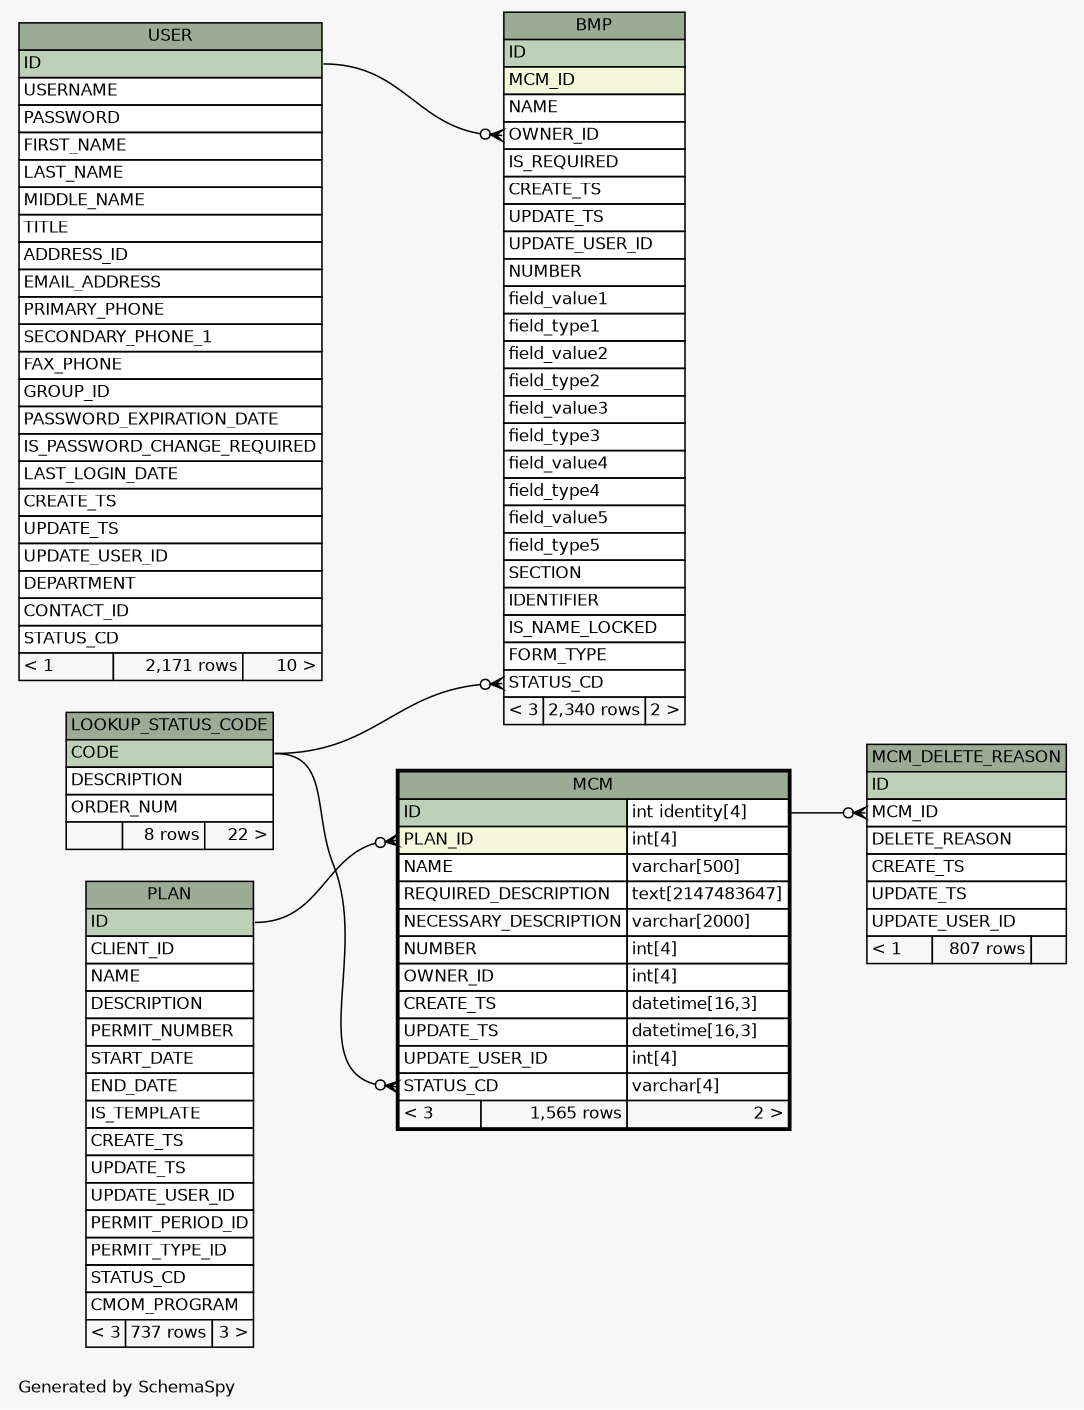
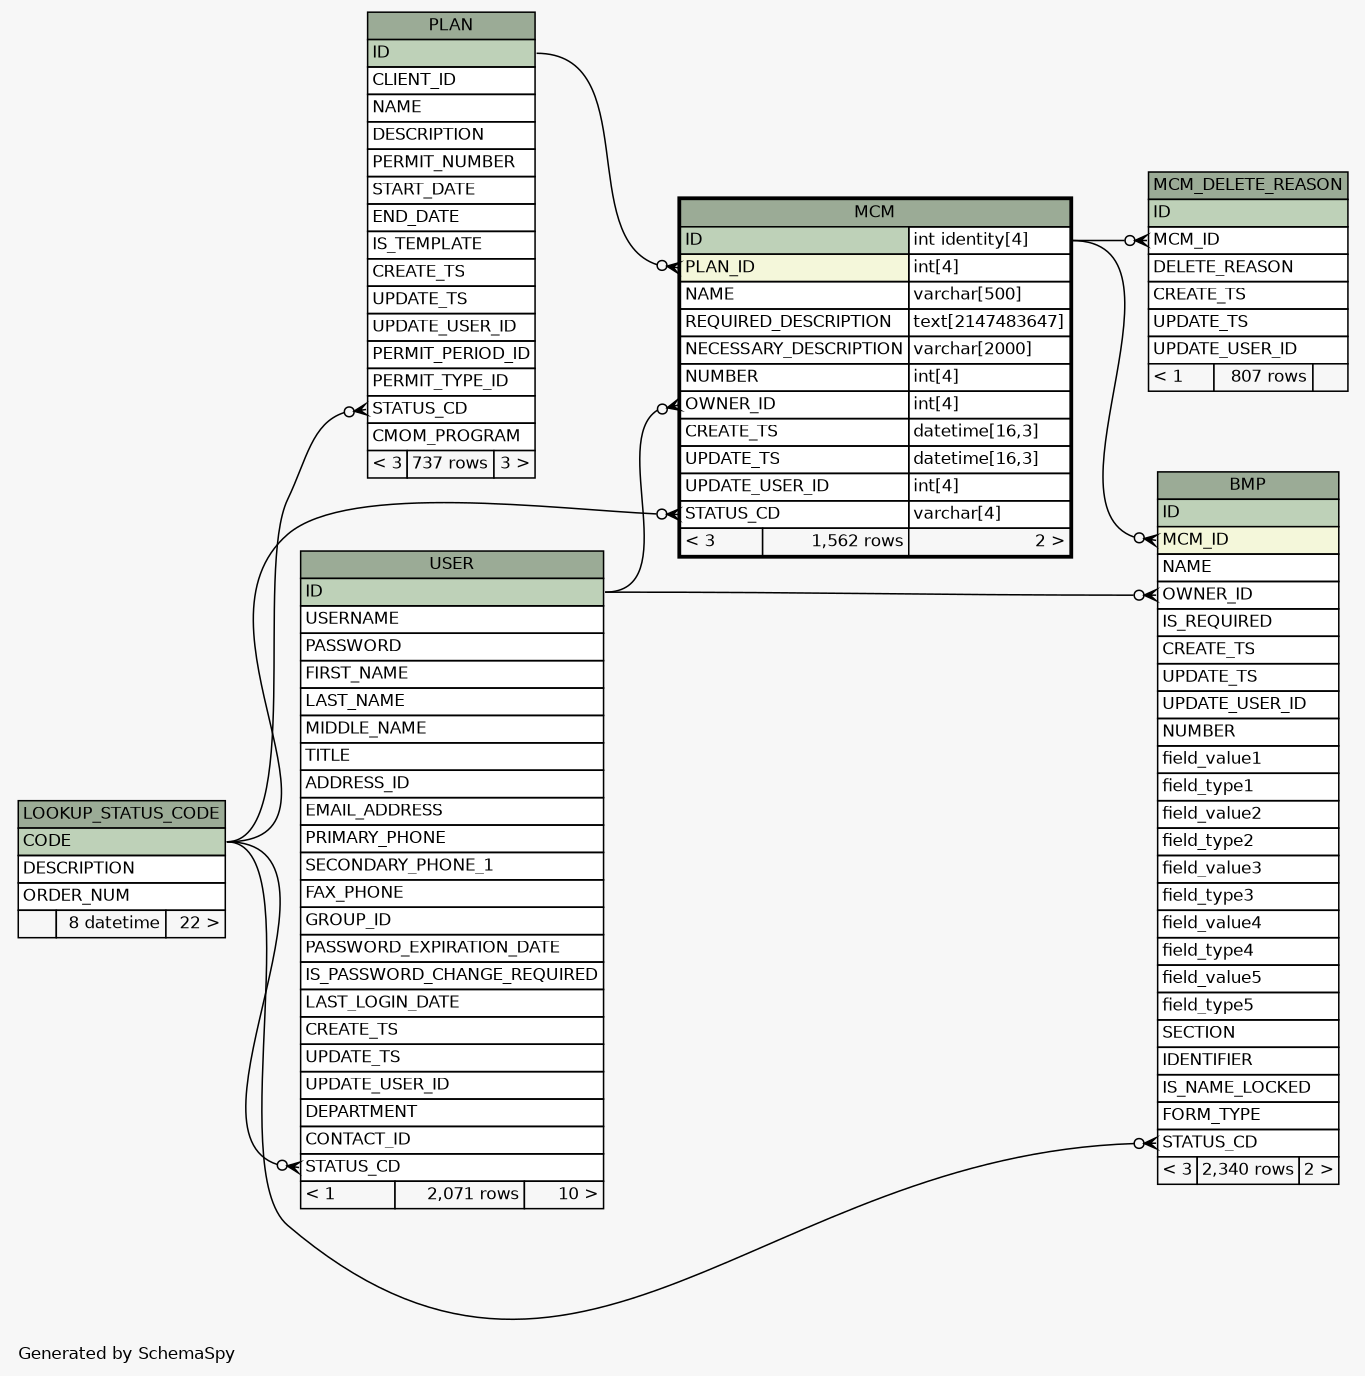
edge "MCM" -> "BMP": added
edge "USER" -> "MCM": added
edge "LOOKUP_STATUS_CODE" -> "PLAN": added
node "USER": text "2,171 rows" -> "2,071 rows"
node "LOOKUP_STATUS_CODE": text "8 rows" -> "8 datetime"
edge "LOOKUP_STATUS_CODE" -> "USER": added
node "MCM": text "1,565 rows" -> "1,562 rows"
